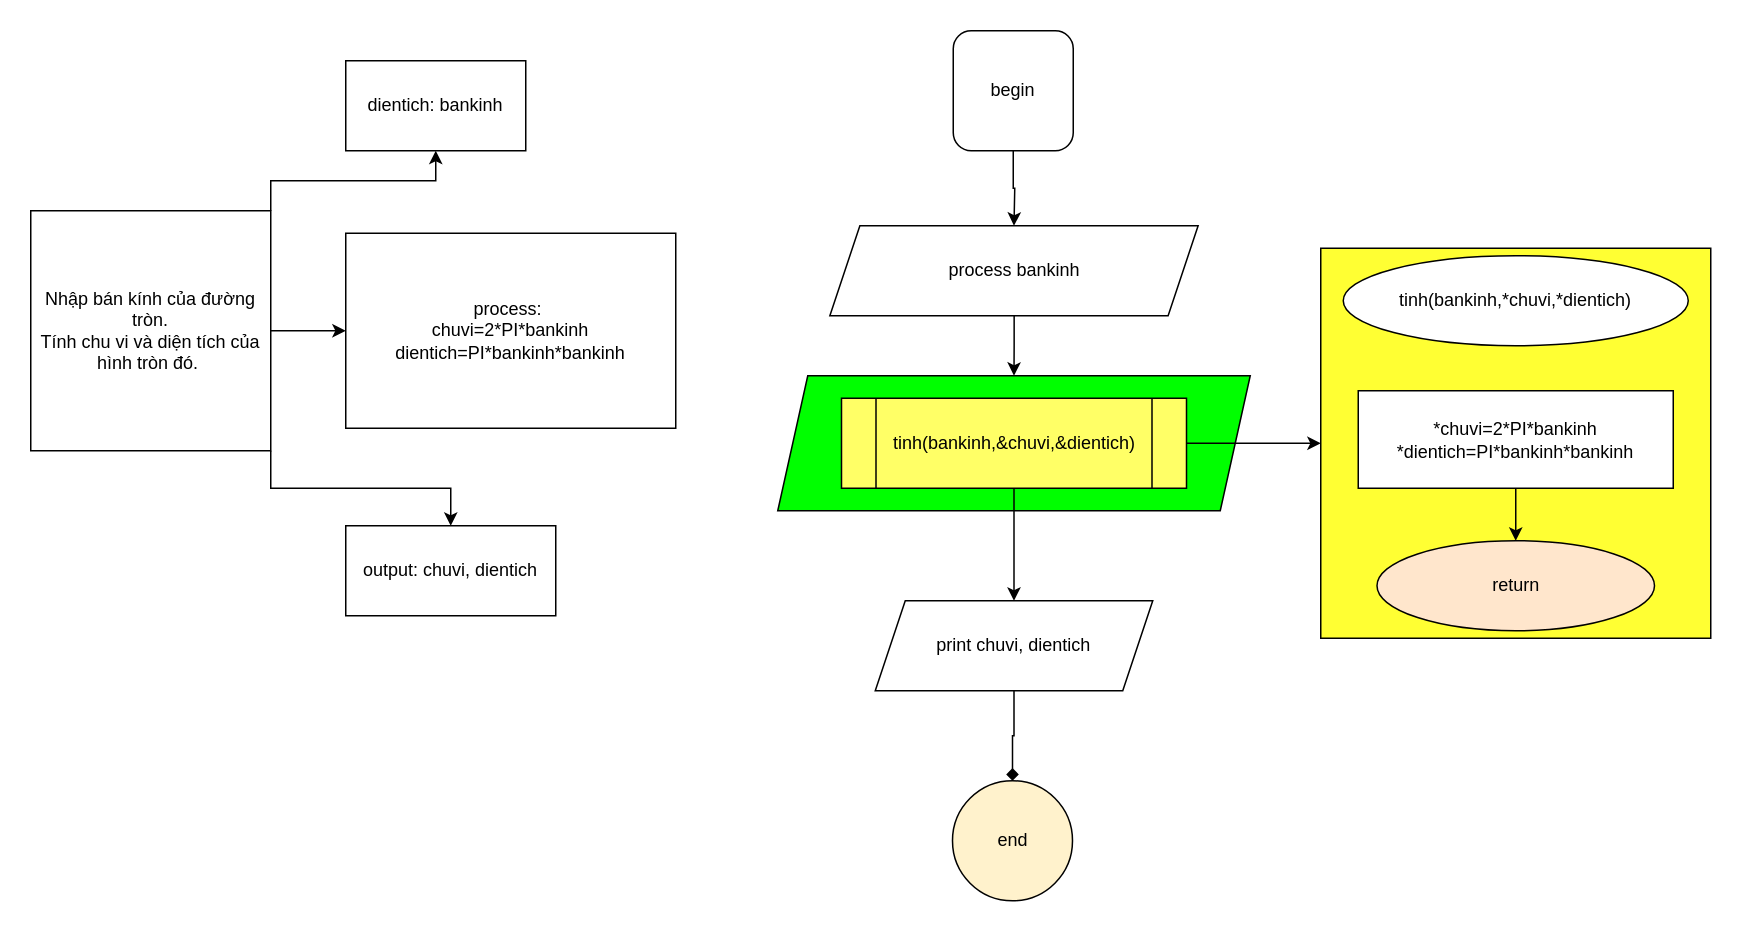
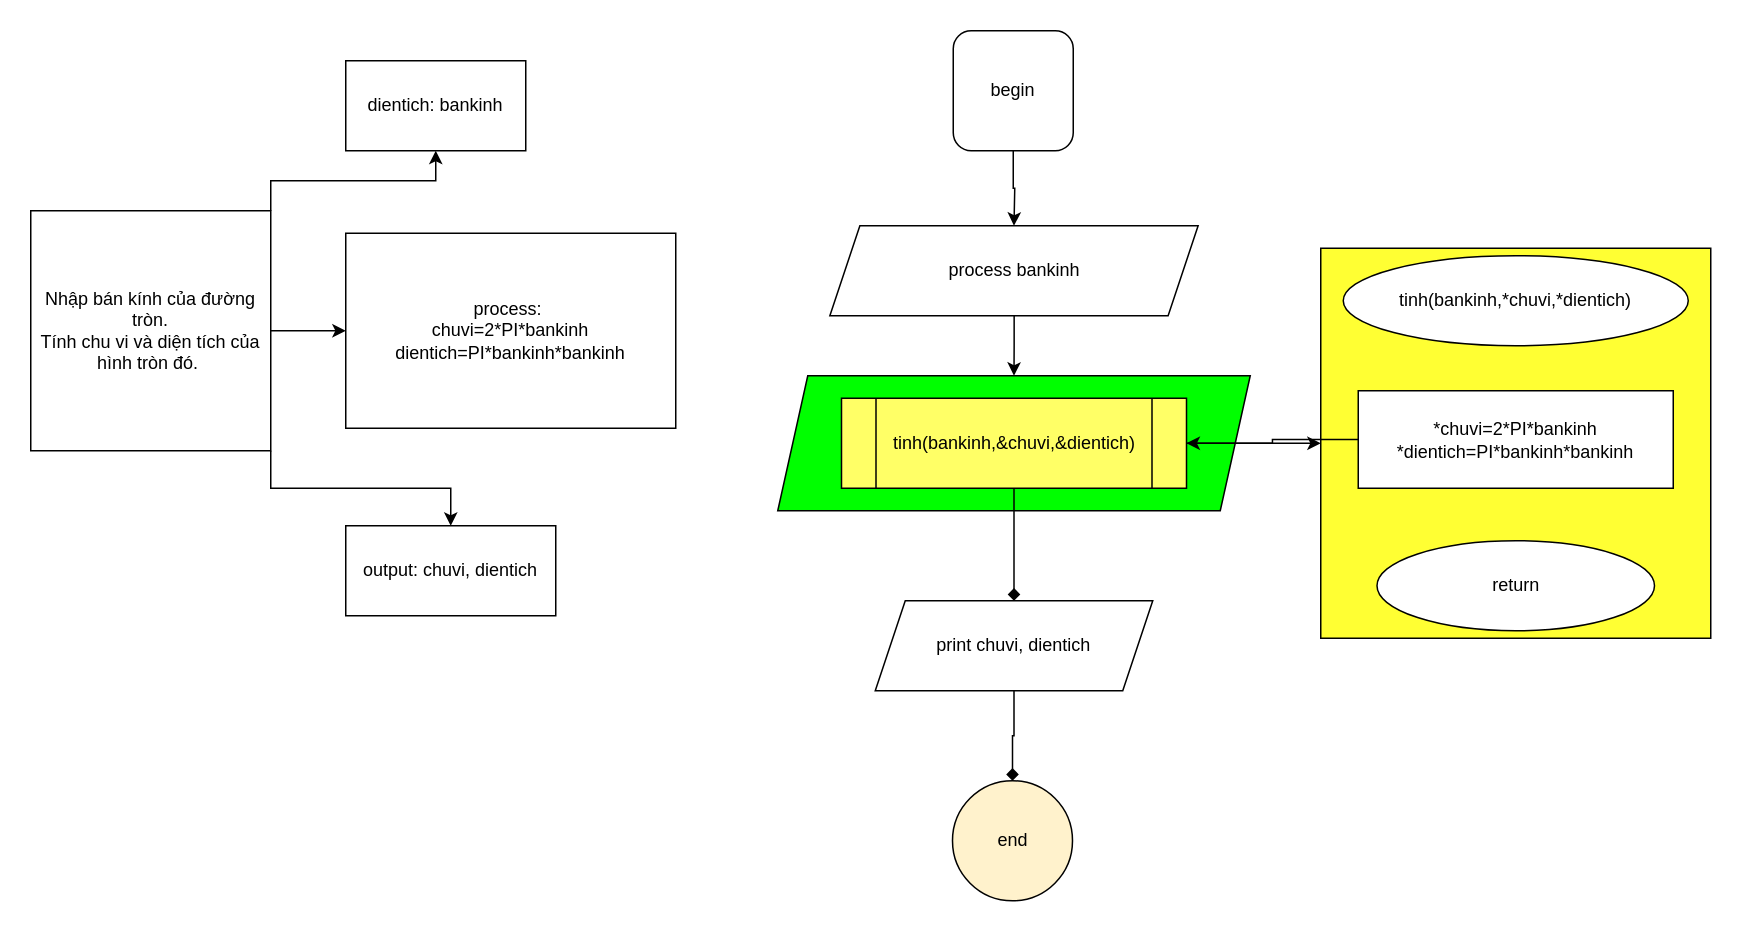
edge "*chuvi=2*PI*bankinh *dientich=PI*bankinh*bankinh" -> "return": now "*chuvi=2*PI*bankinh *dientich=PI*bankinh*bankinh" -> "tinh(bankinh,&chuvi,&dientich)"
node "return": fillcolor #ffe6cc -> #ffffff
edge "tinh(bankinh,&chuvi,&dientich)" -> "print chuvi, dientich": arrowhead classic -> diamond
